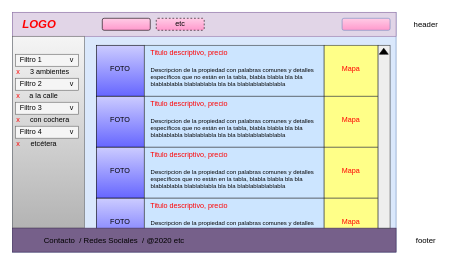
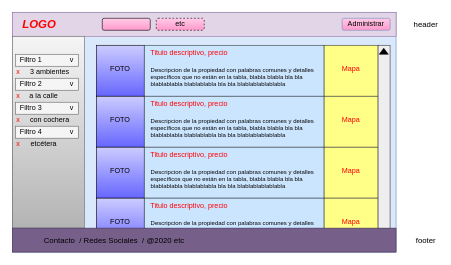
node "Administrar": added
